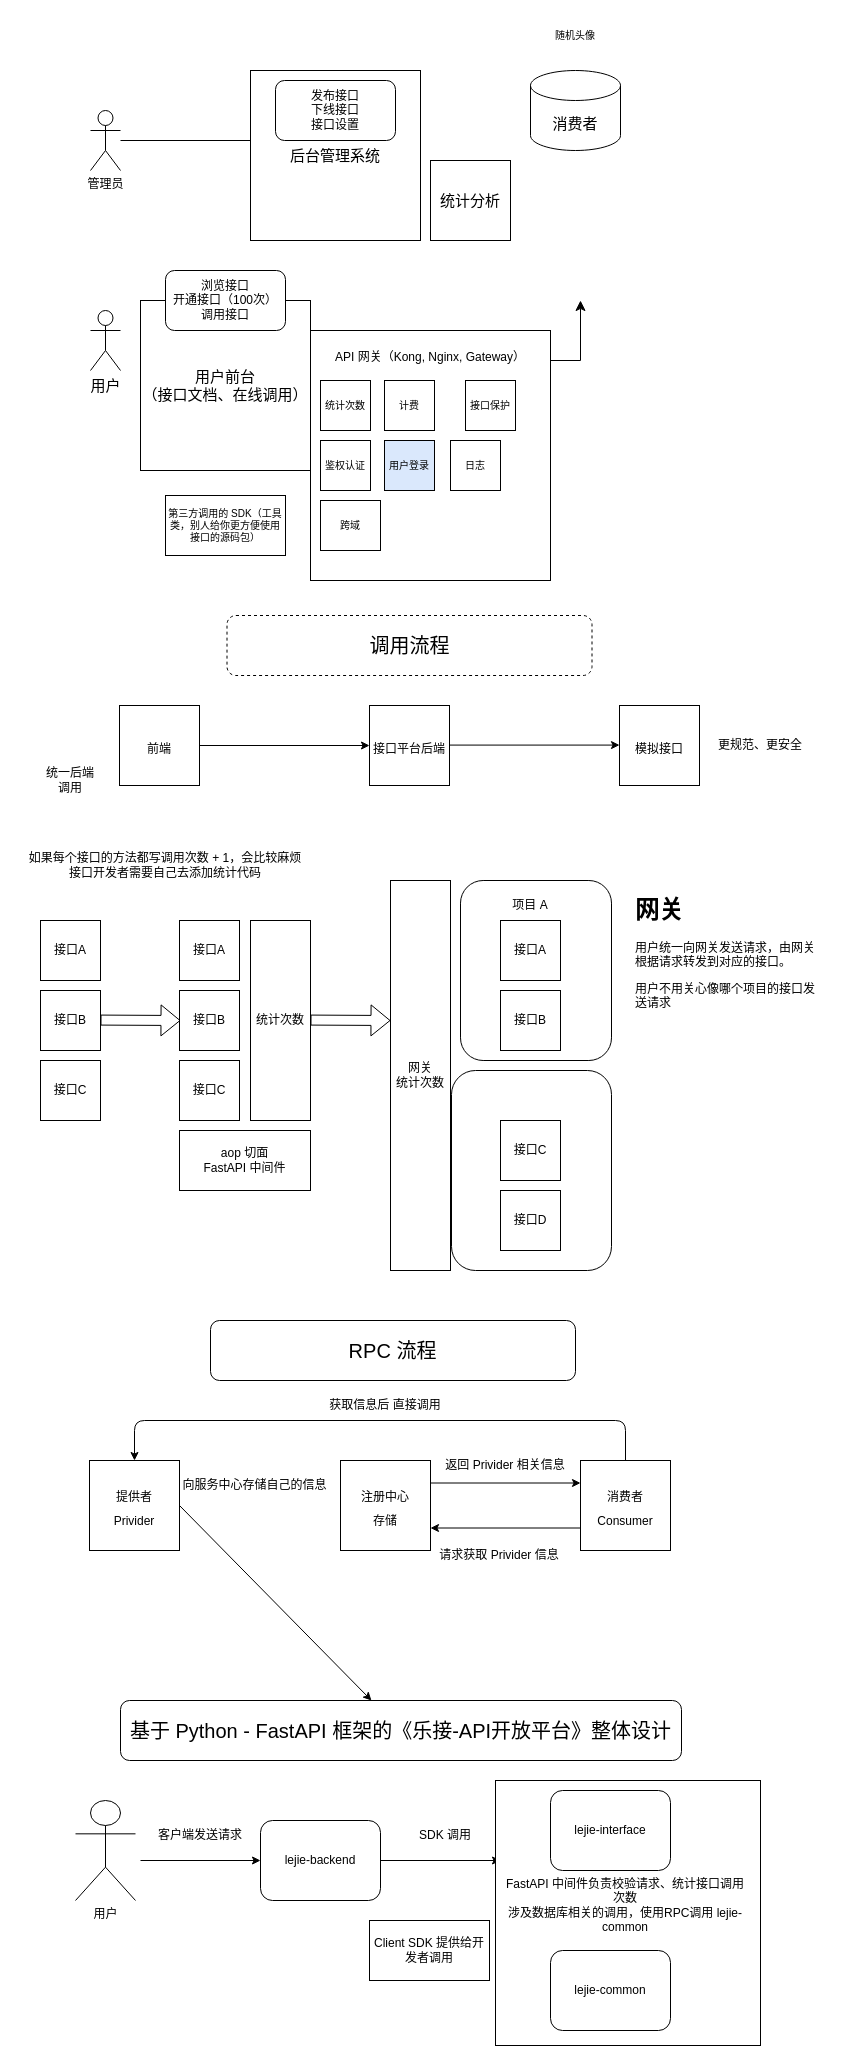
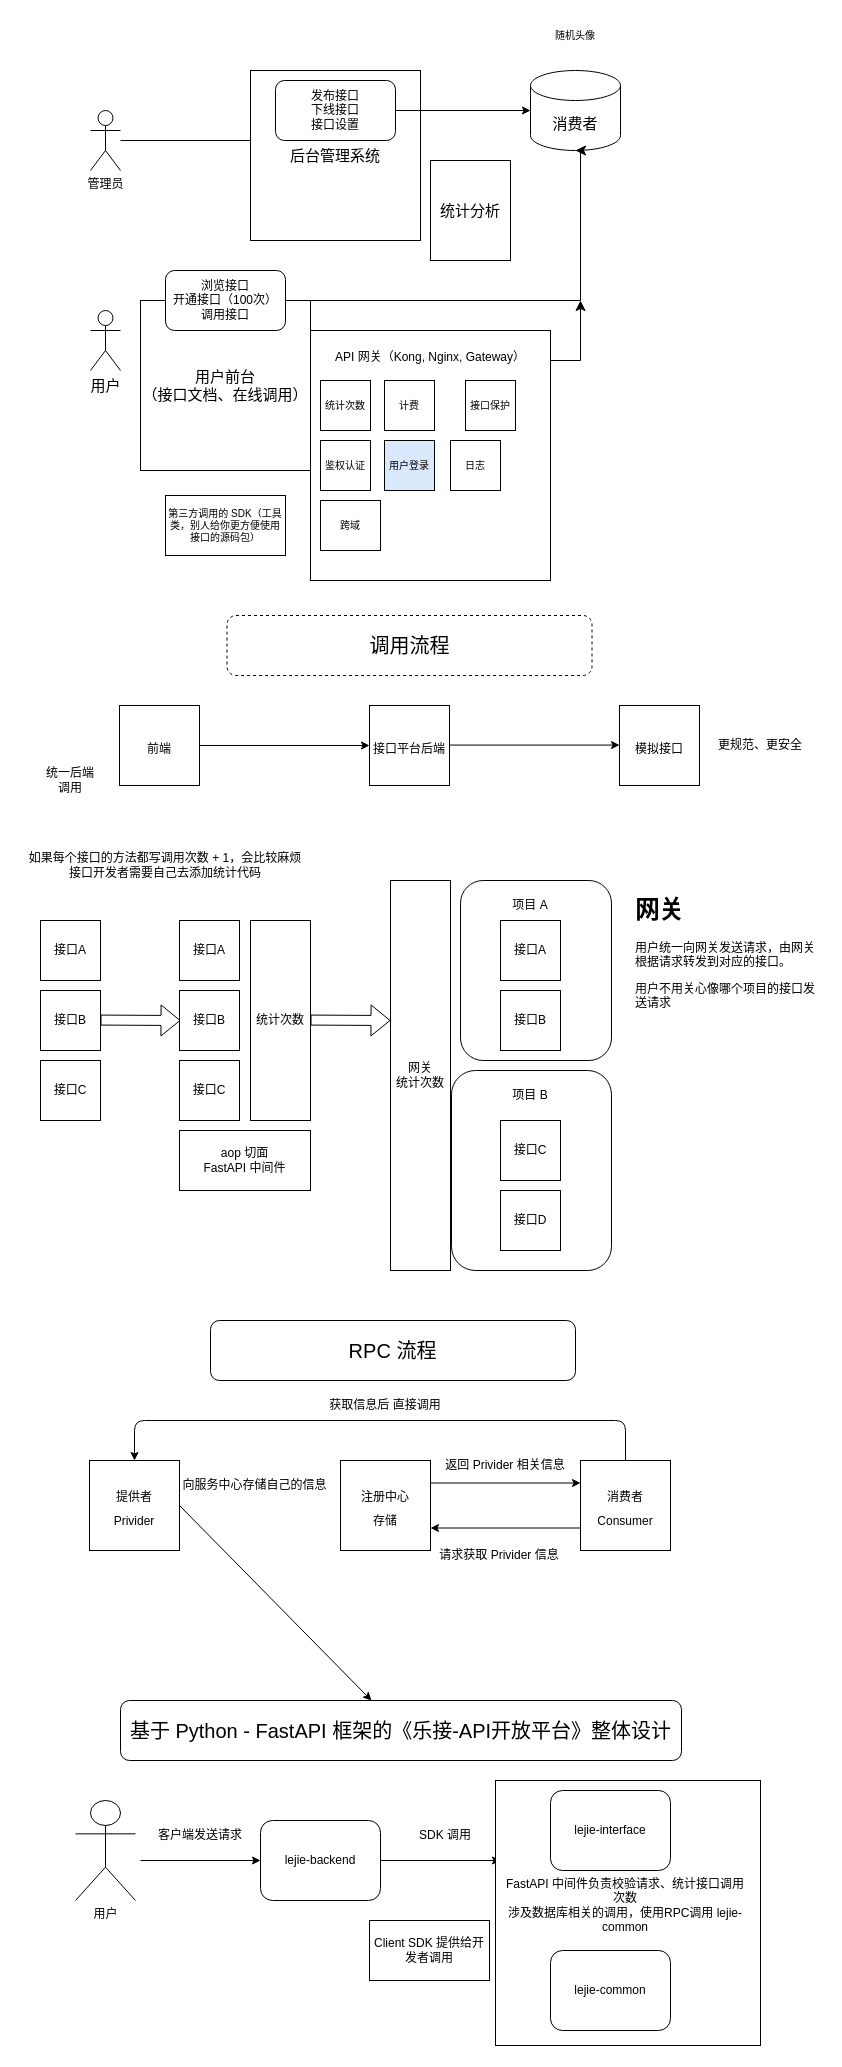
edge "发布接口 下线接口 接口设置" -> "消费者": added
node "统计分析": size 80x80 -> 80x100
edge "浏览接口 开通接口（100次） 调用接口" -> "消费者": added
node "项目 B": added
